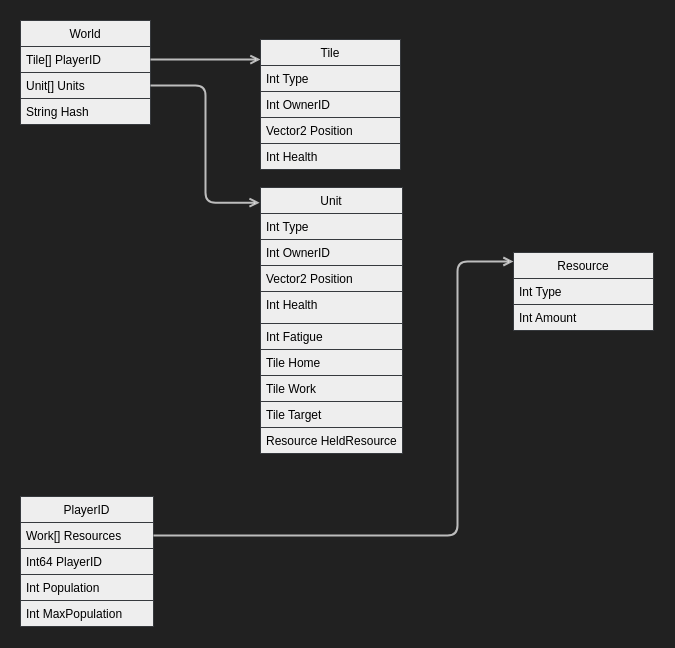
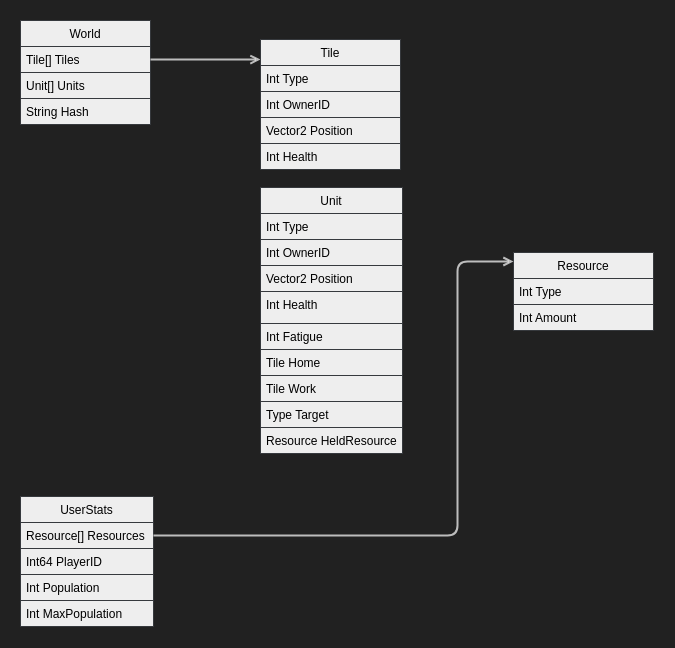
node "Tile[] PlayerID": label "Tile[] PlayerID" -> "Tile[] Tiles"
edge "Unit[] Units" -> "Unit": removed
node "Tile Target": label "Tile Target" -> "Type Target"
node "PlayerID": label "PlayerID" -> "UserStats"
node "Work[] Resources": label "Work[] Resources" -> "Resource[] Resources"
